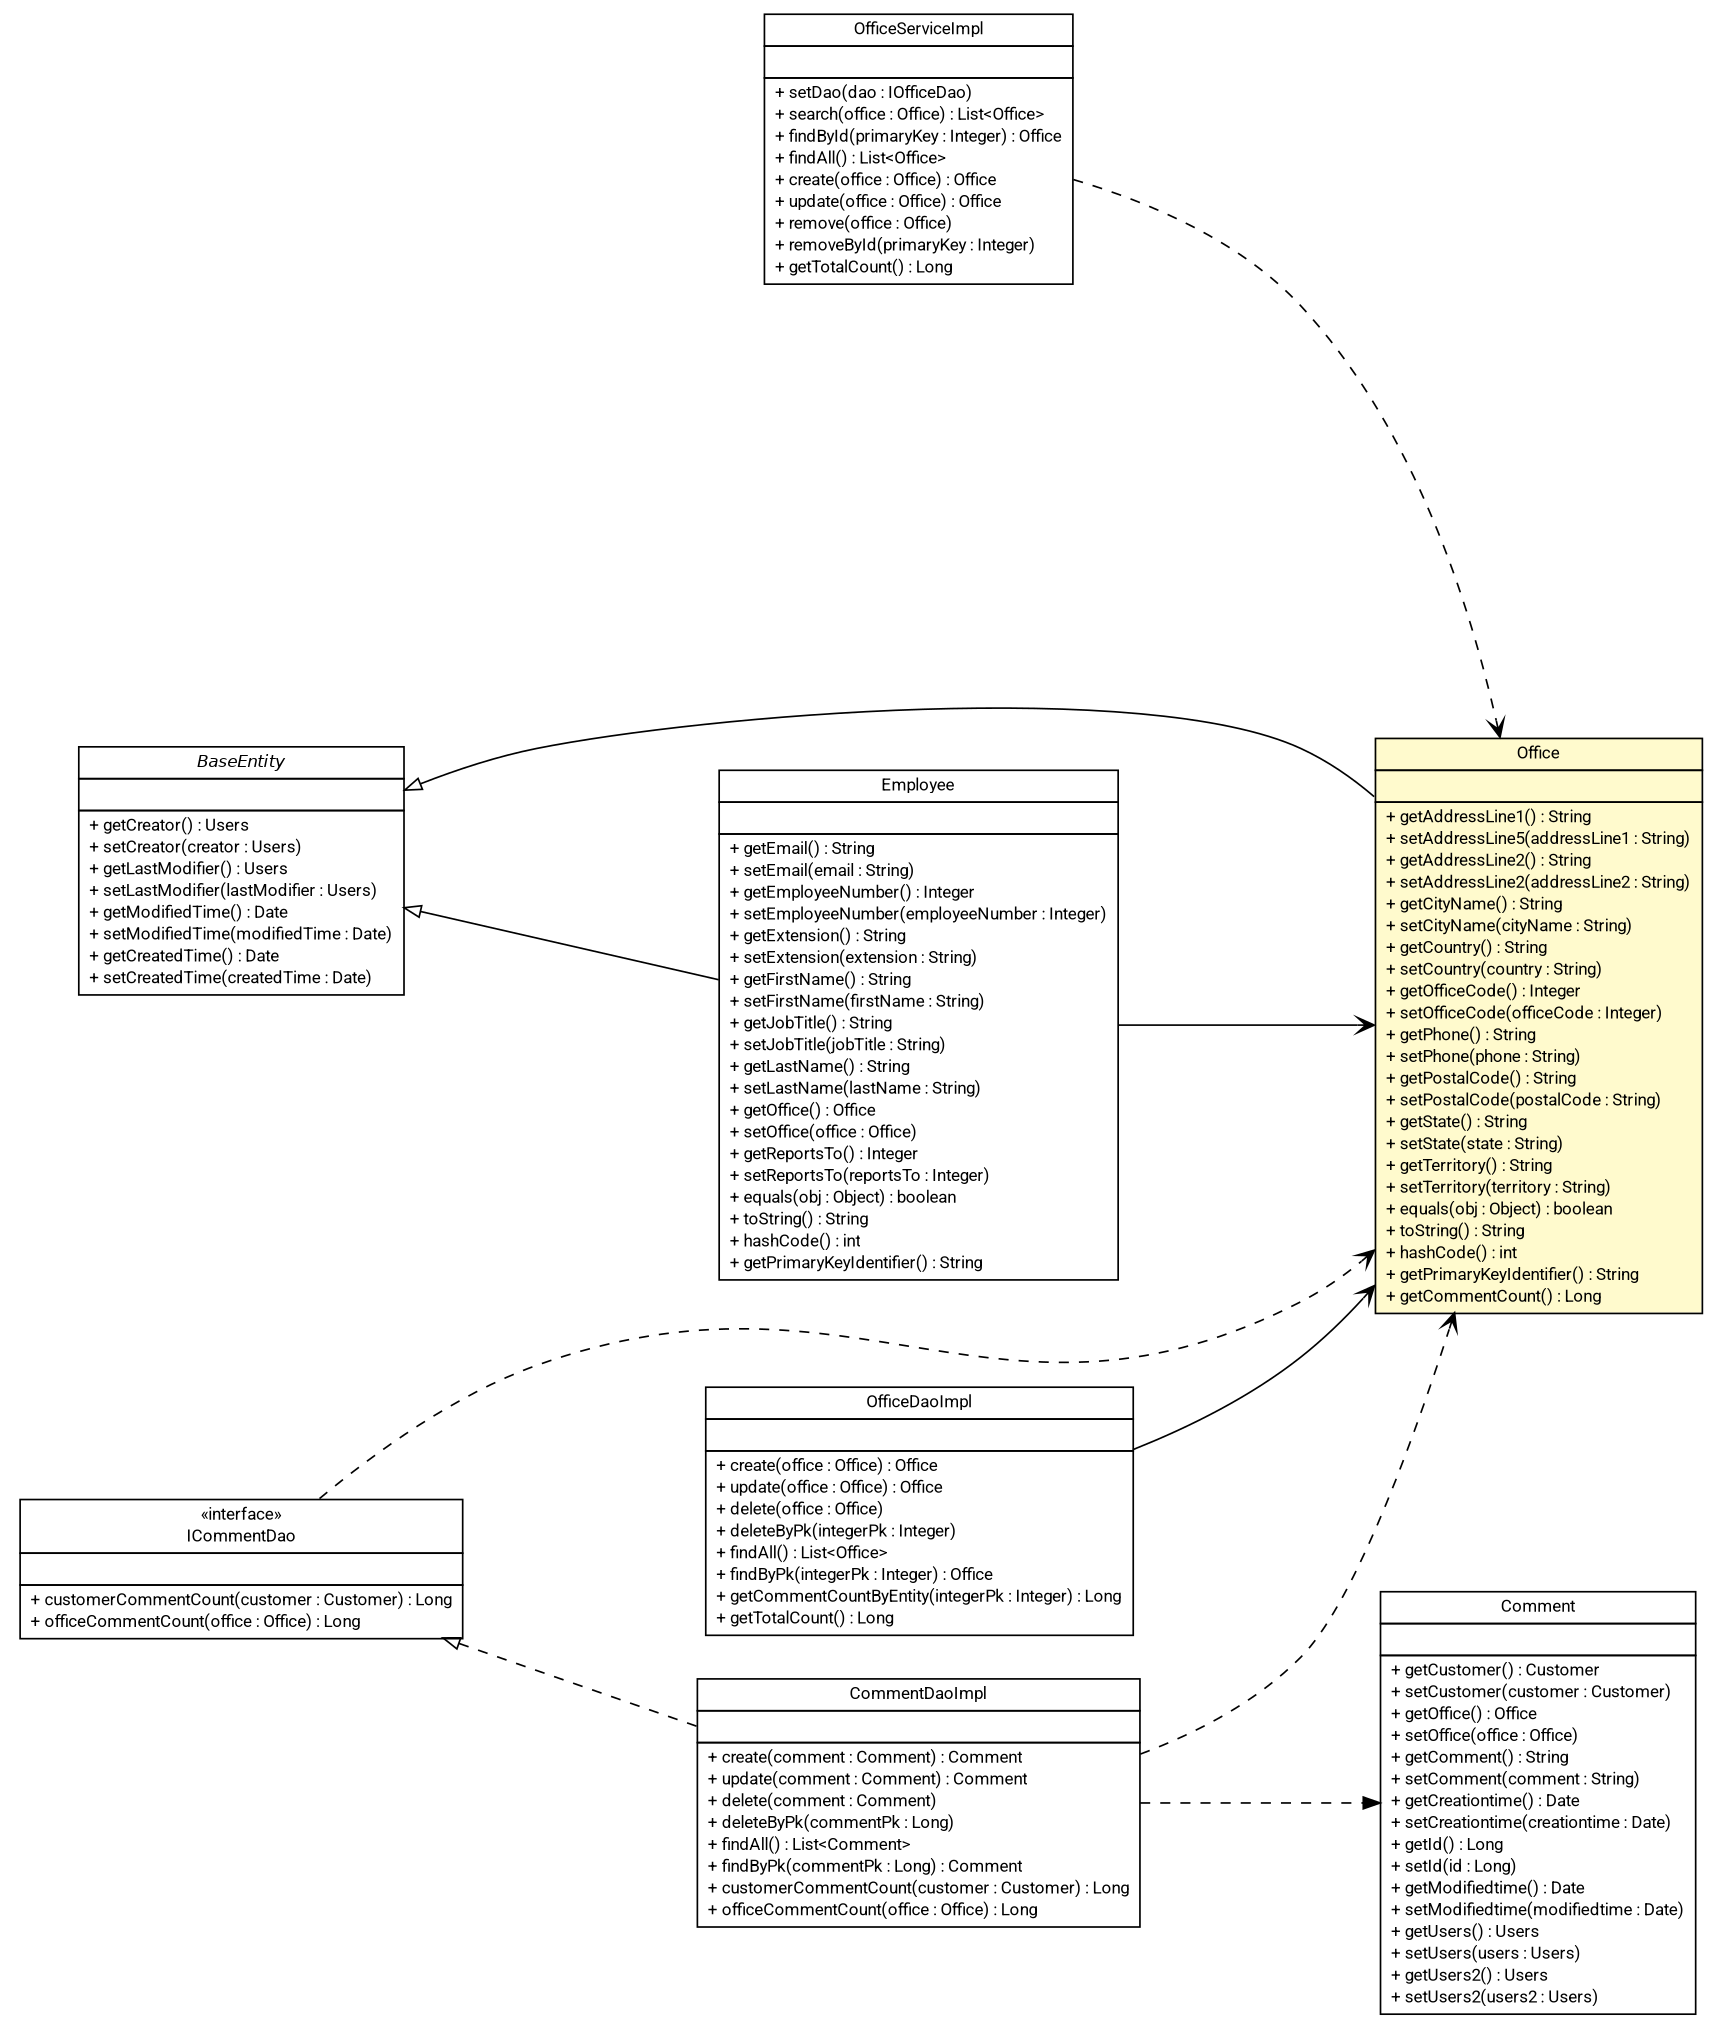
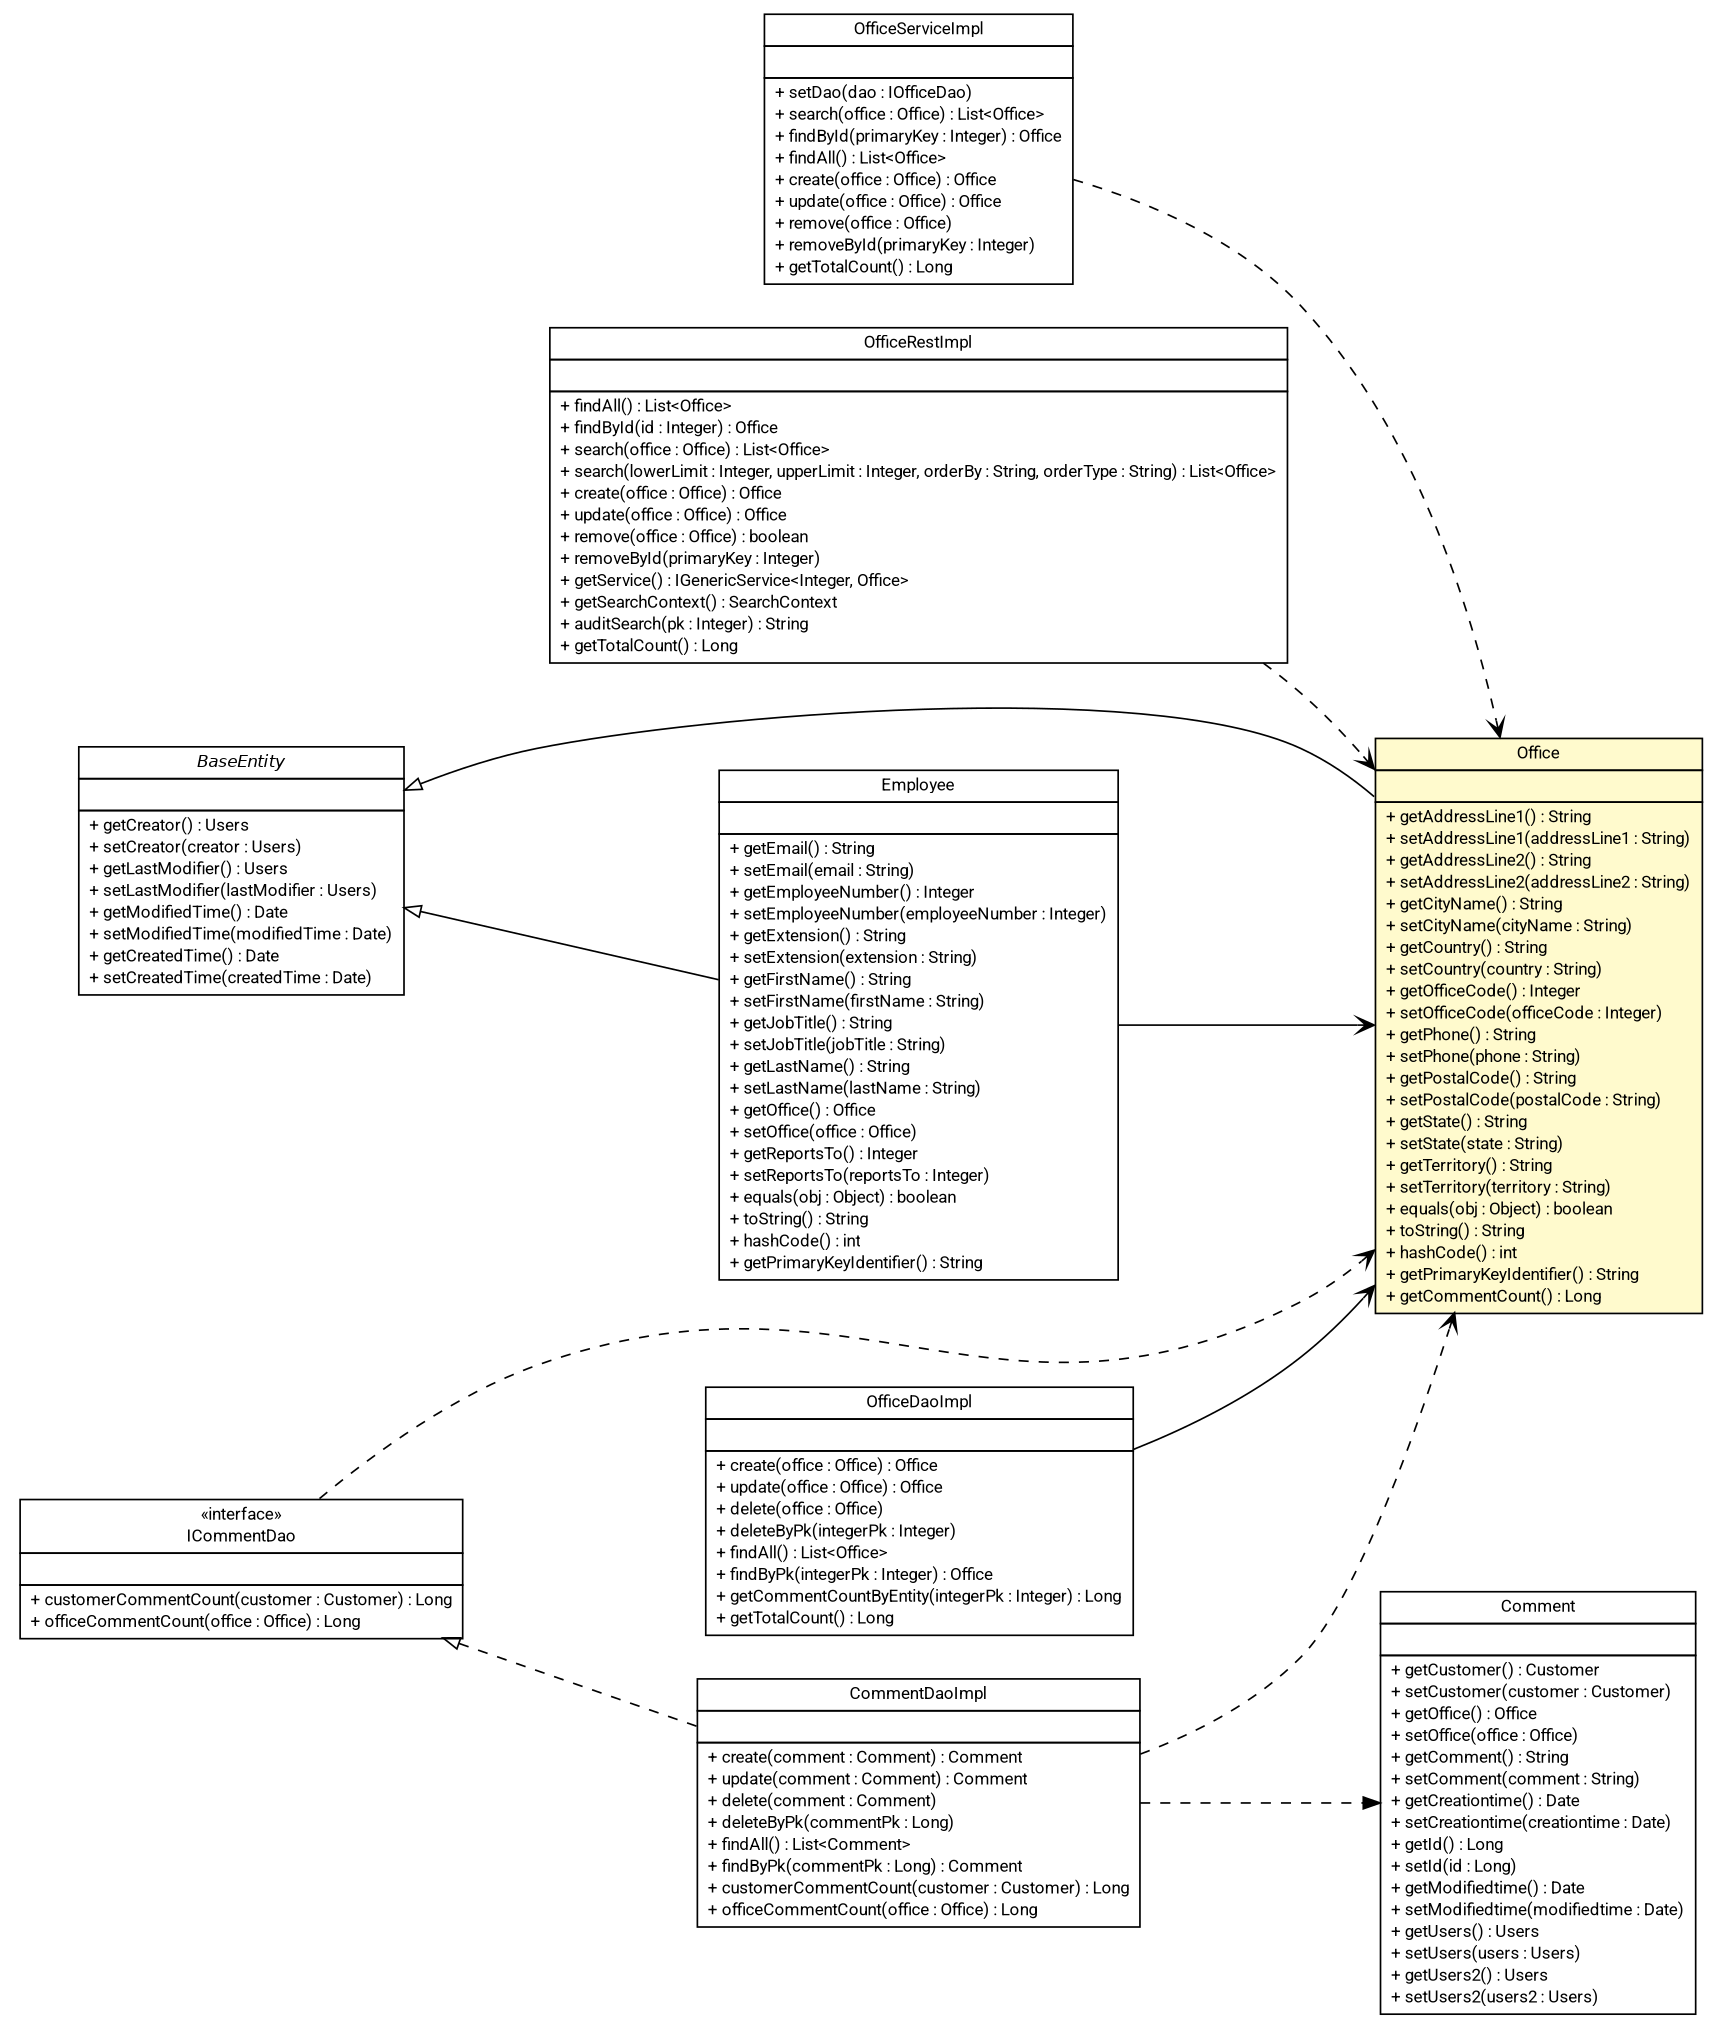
node "OfficeRestImpl": added
node "Office": text "+ setAddressLine5(addressLine1 : String)" -> "+ setAddressLine1(addressLine1 : String)"
